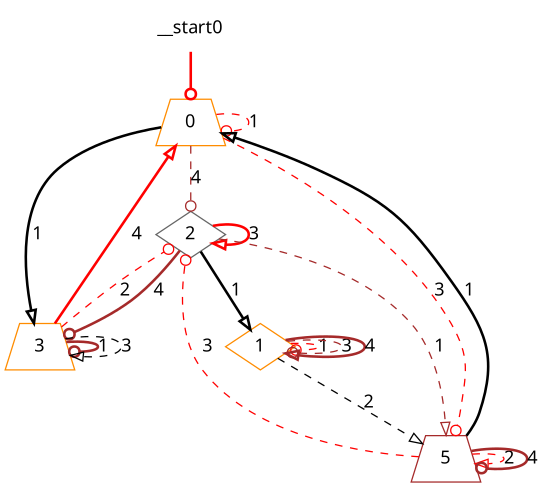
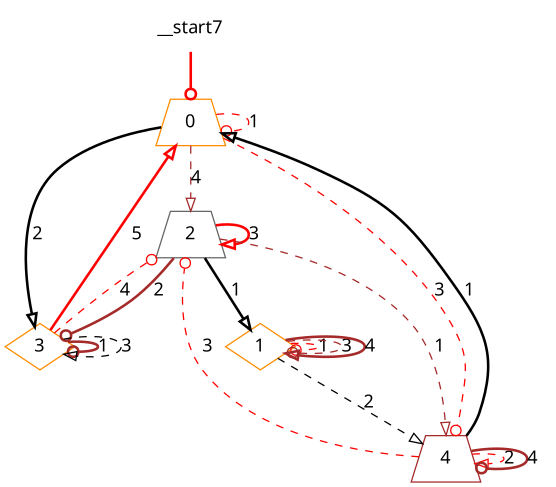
node "__start0": label "__start0" -> "__start7"
edge "0" -> "2": arrowhead odot -> onormal
edge "0" -> "3": label "1" -> "2"
edge "3" -> "0": label "4" -> "5"
node "2": shape diamond -> trapezium
edge "3" -> "2": label "2" -> "4"
edge "2" -> "3": label "4" -> "2"
node "3": shape trapezium -> diamond
node "5": label "5" -> "4"
